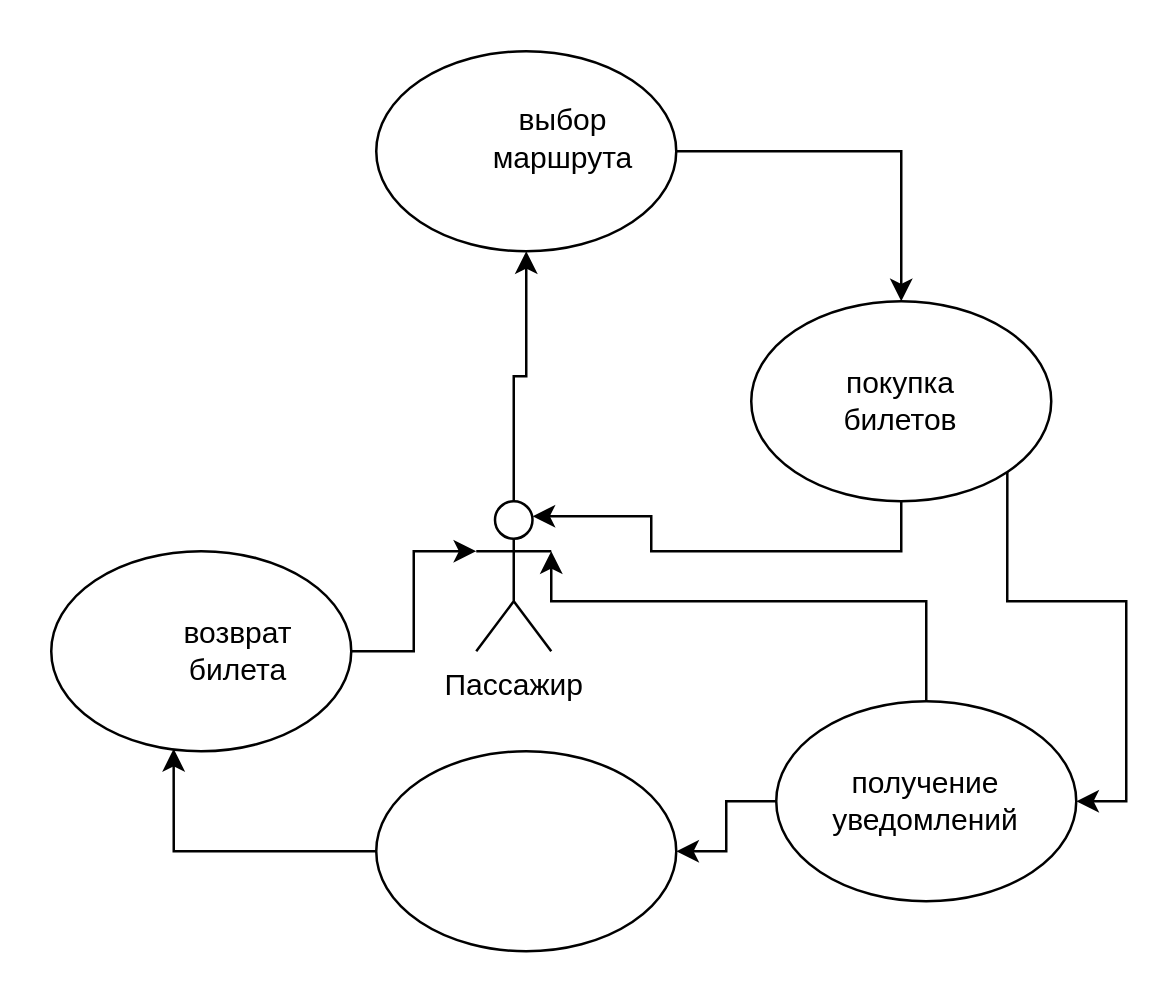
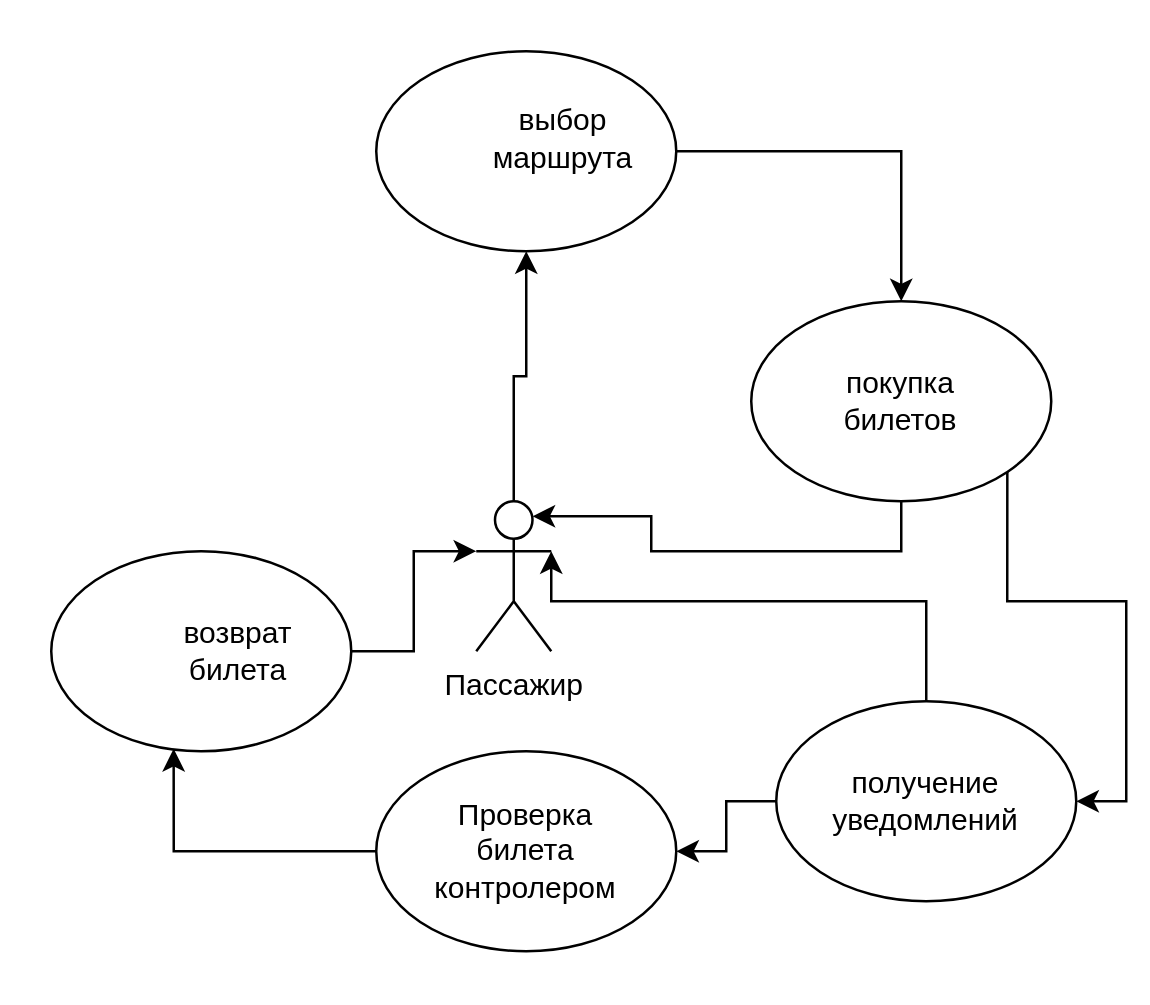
node "Проверка билета контролером": added
